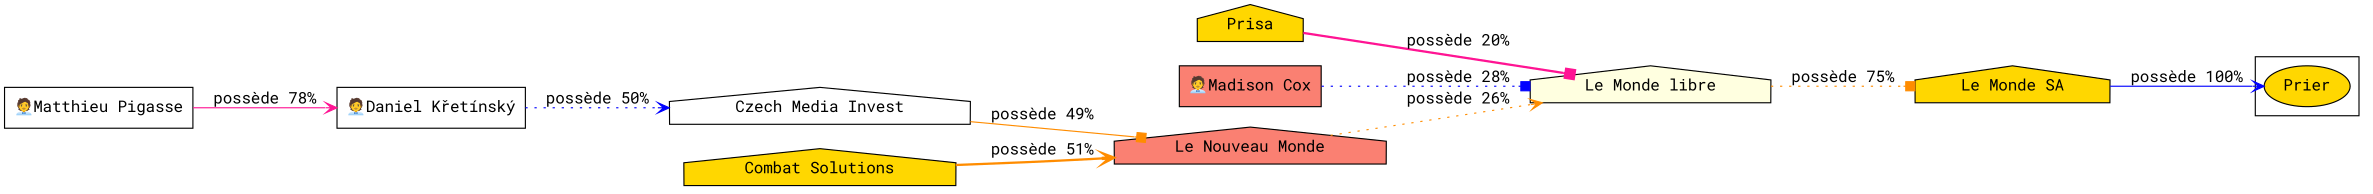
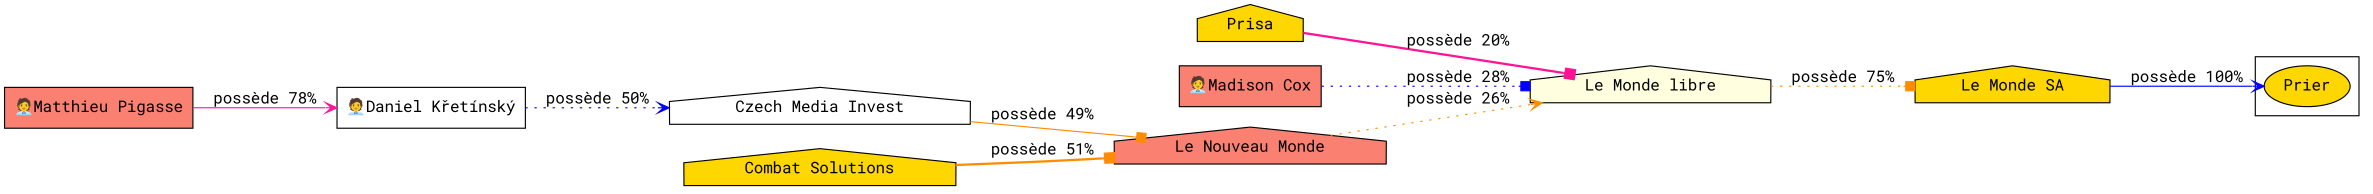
node "🧑‍💼Matthieu Pigasse": fillcolor white -> salmon
edge "Combat Solutions" -> "Le Nouveau Monde": arrowhead vee -> box
